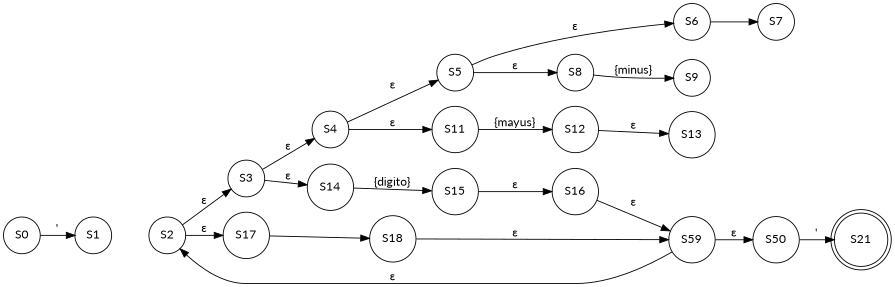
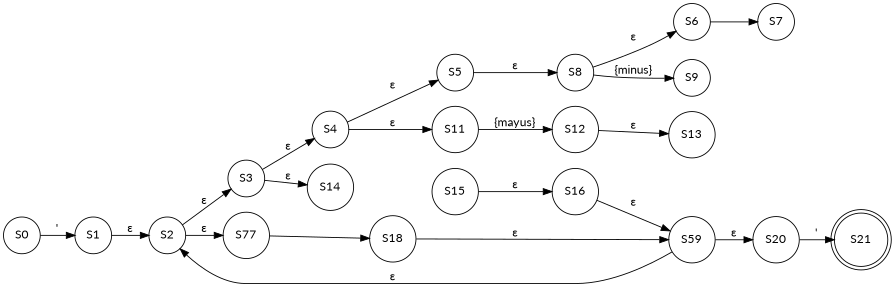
edge "S5" -> "S6": now "S8" -> "S6"
edge "S14" -> "S15": removed, label "{digito}"
edge "S1" -> "S2": added, label "ε"
node "S17": label "S17" -> "S77"
node "S50": label "S50" -> "S20"
